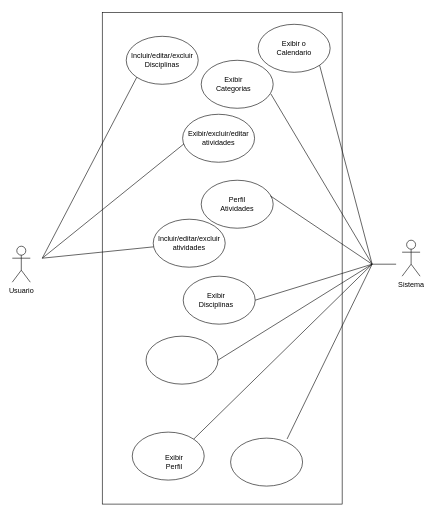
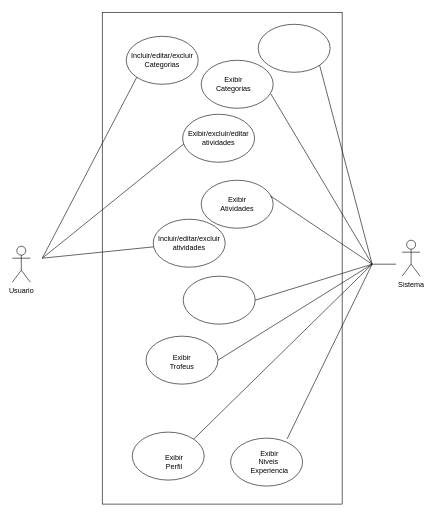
node "Exibir o Calendario": removed
node "Incluir/editar/excluir Disciplinas": label "Incluir/editar/excluir Disciplinas" -> "Incluir/editar/excluir Categorias"
node "Perfil Atividades": label "Perfil Atividades" -> "Exibir Atividades"
node "Exibir Disciplinas": removed
node "Exibir Trofeus": added
node "Exibir Niveis Experiencia": added
